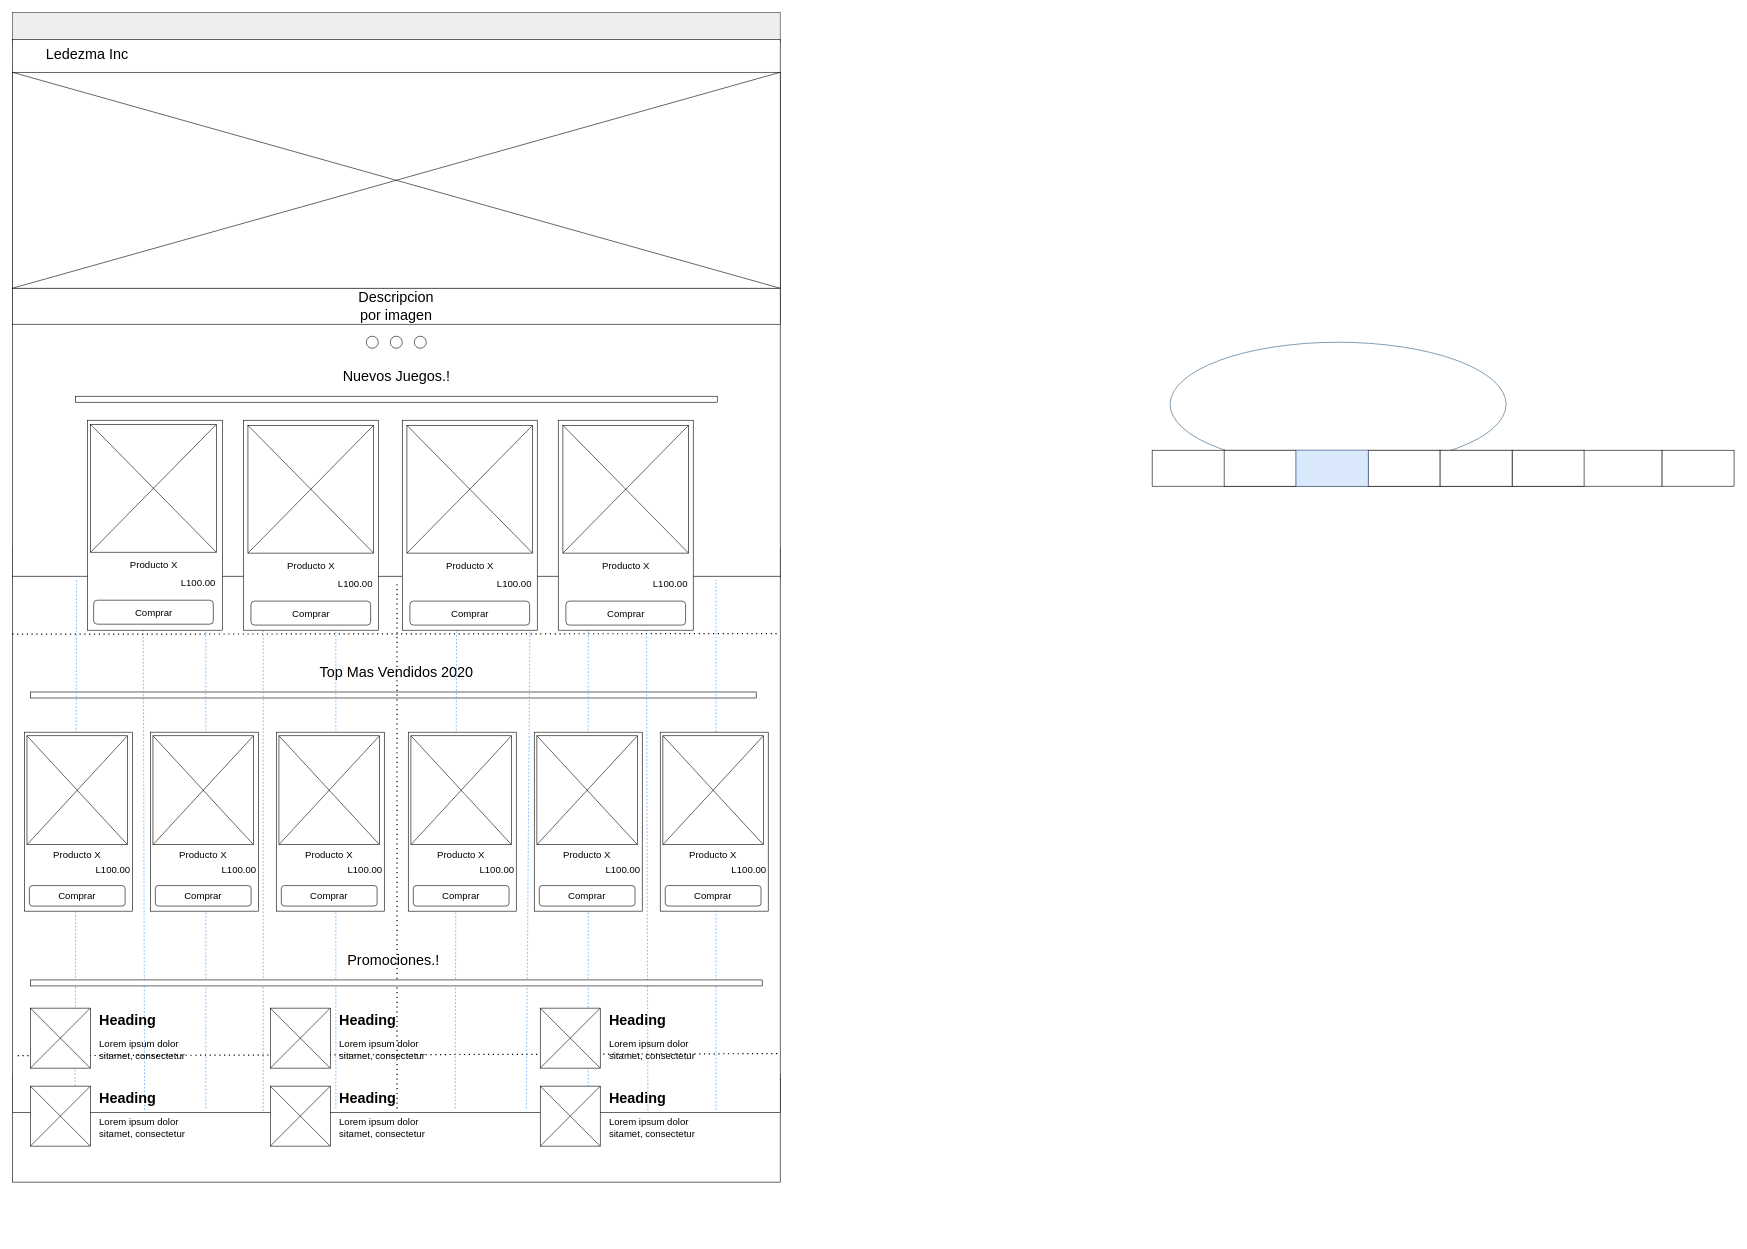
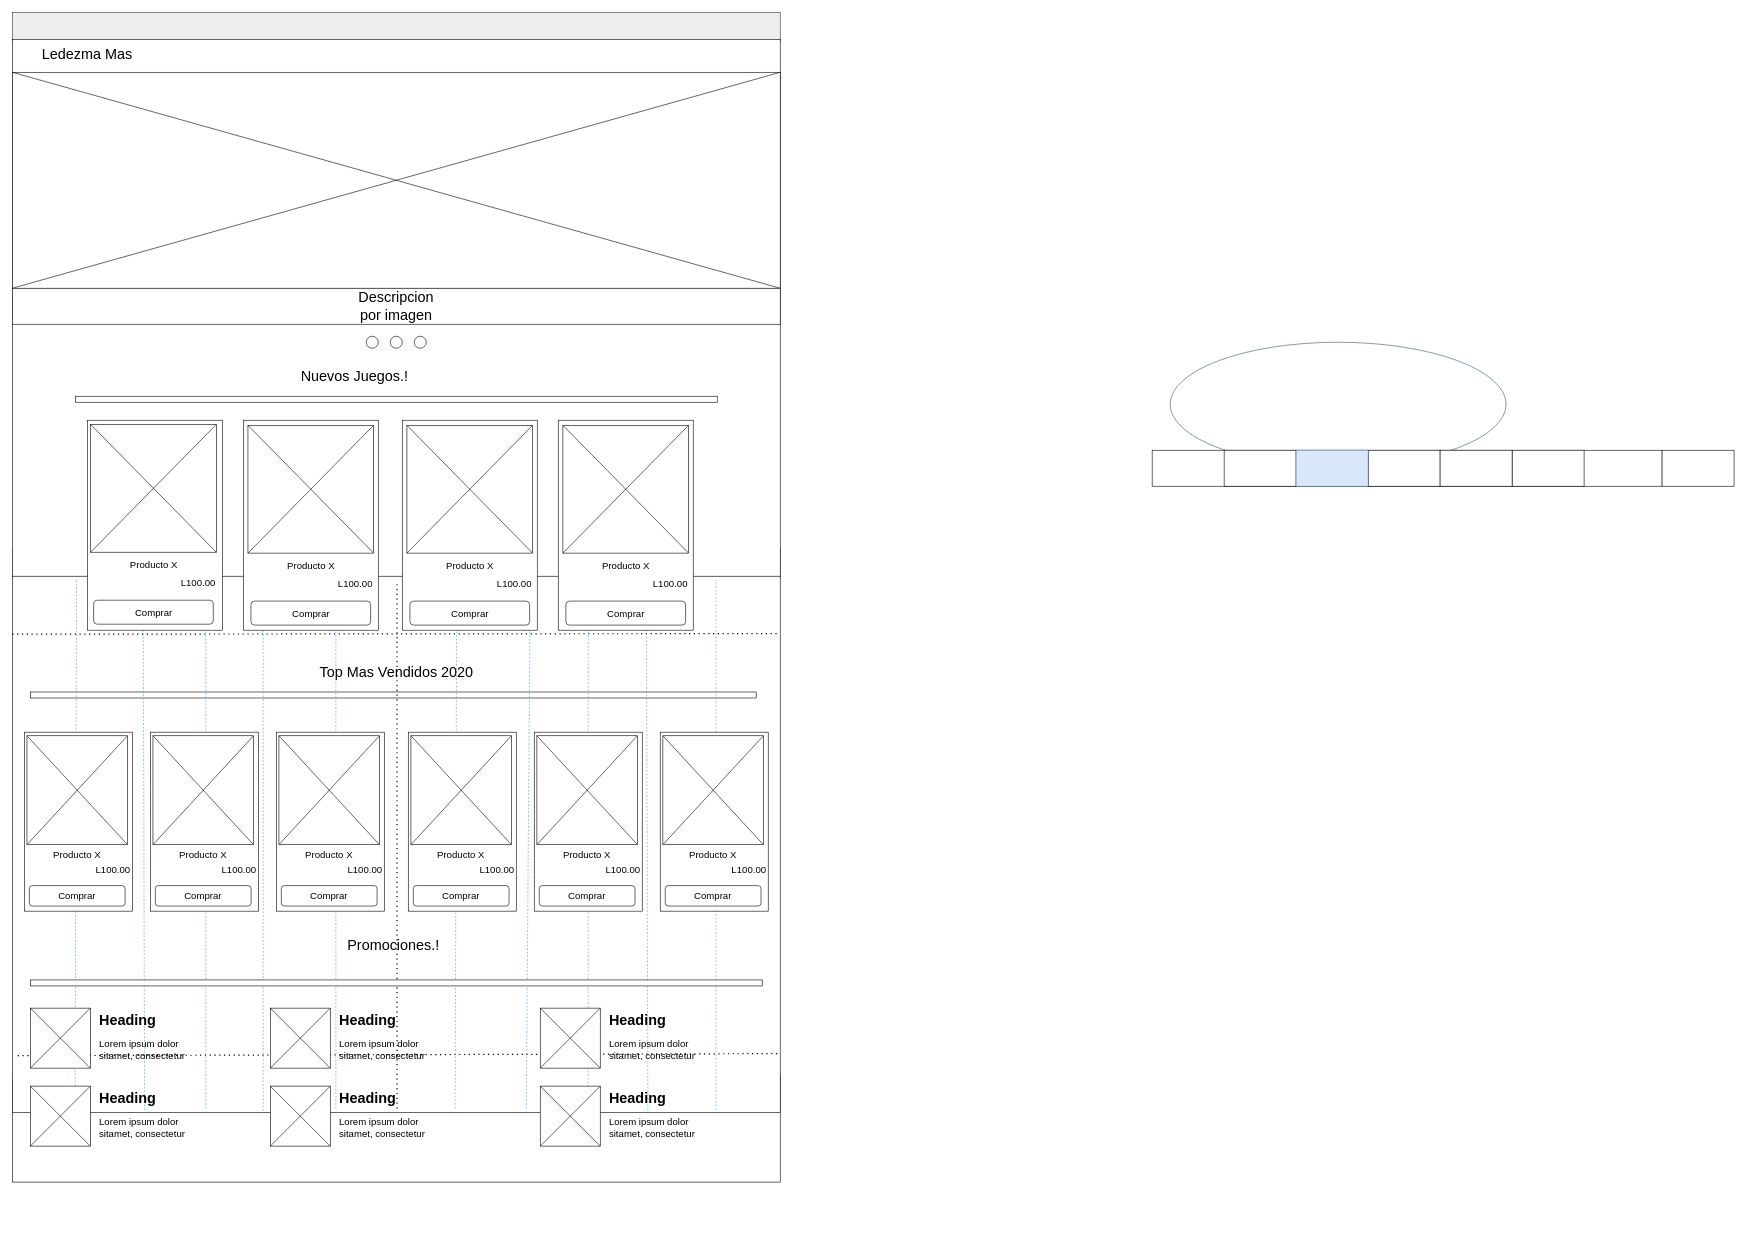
node "Ledezma Inc": label "Ledezma Inc" -> "Ledezma Mas"
node "Nuevos Juegos.!": moved (396, 377) -> (354, 377)
node "Promociones.!": moved (393, 960) -> (393, 945)
